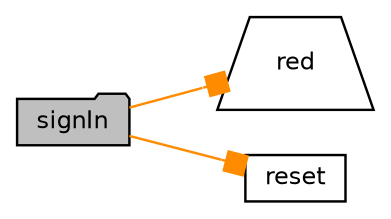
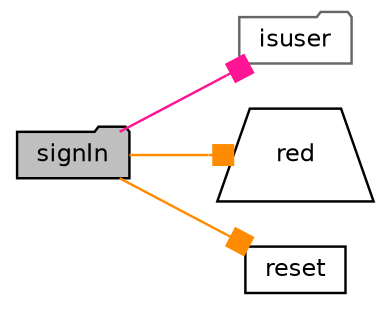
node "isuser": added
